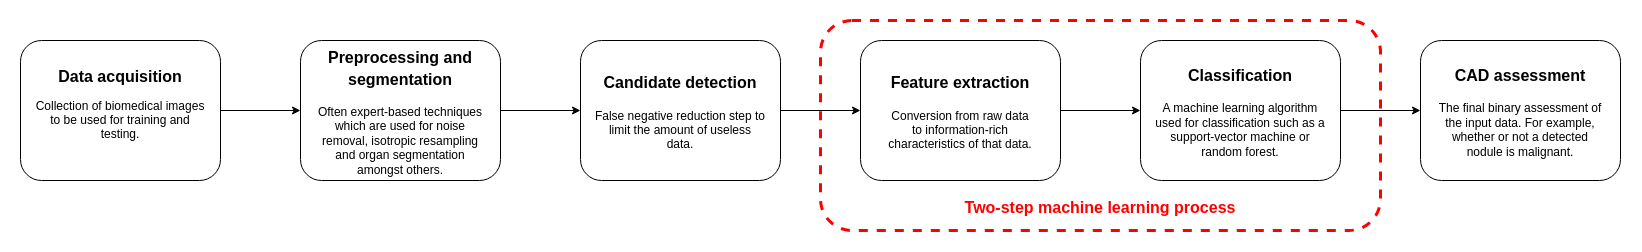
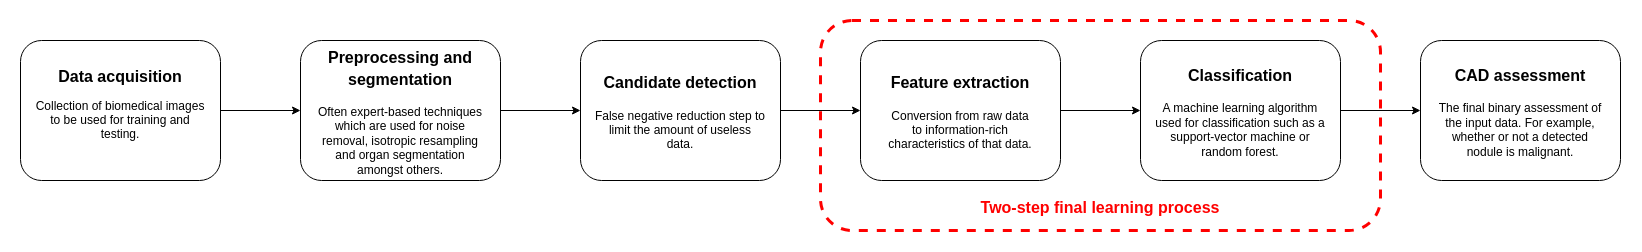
node "Two-step machine learning process": label "Two-step machine learning process" -> "Two-step final learning process"
